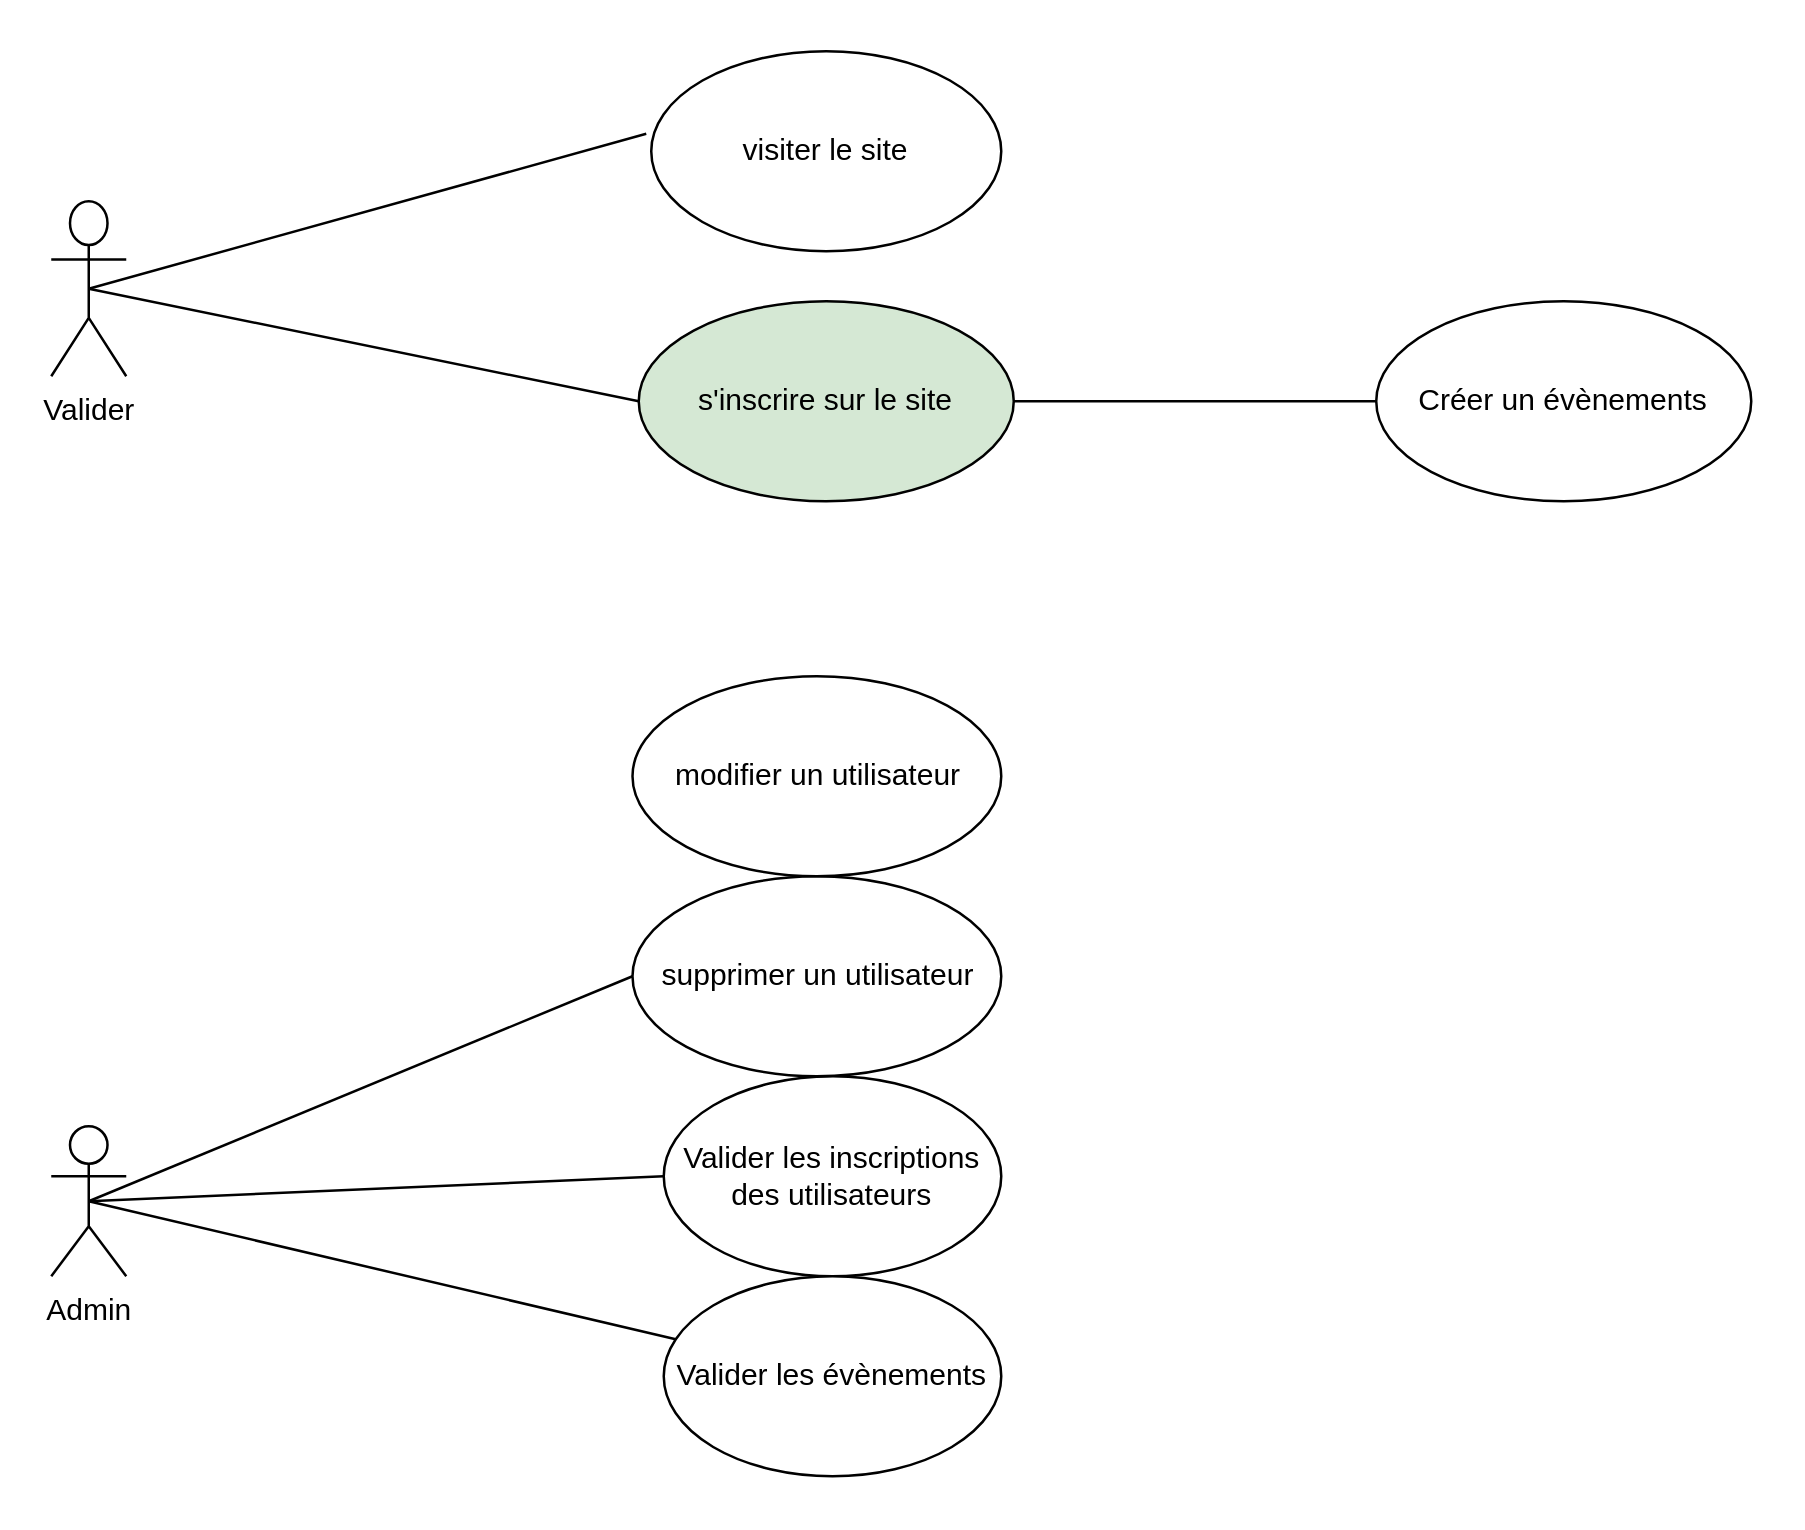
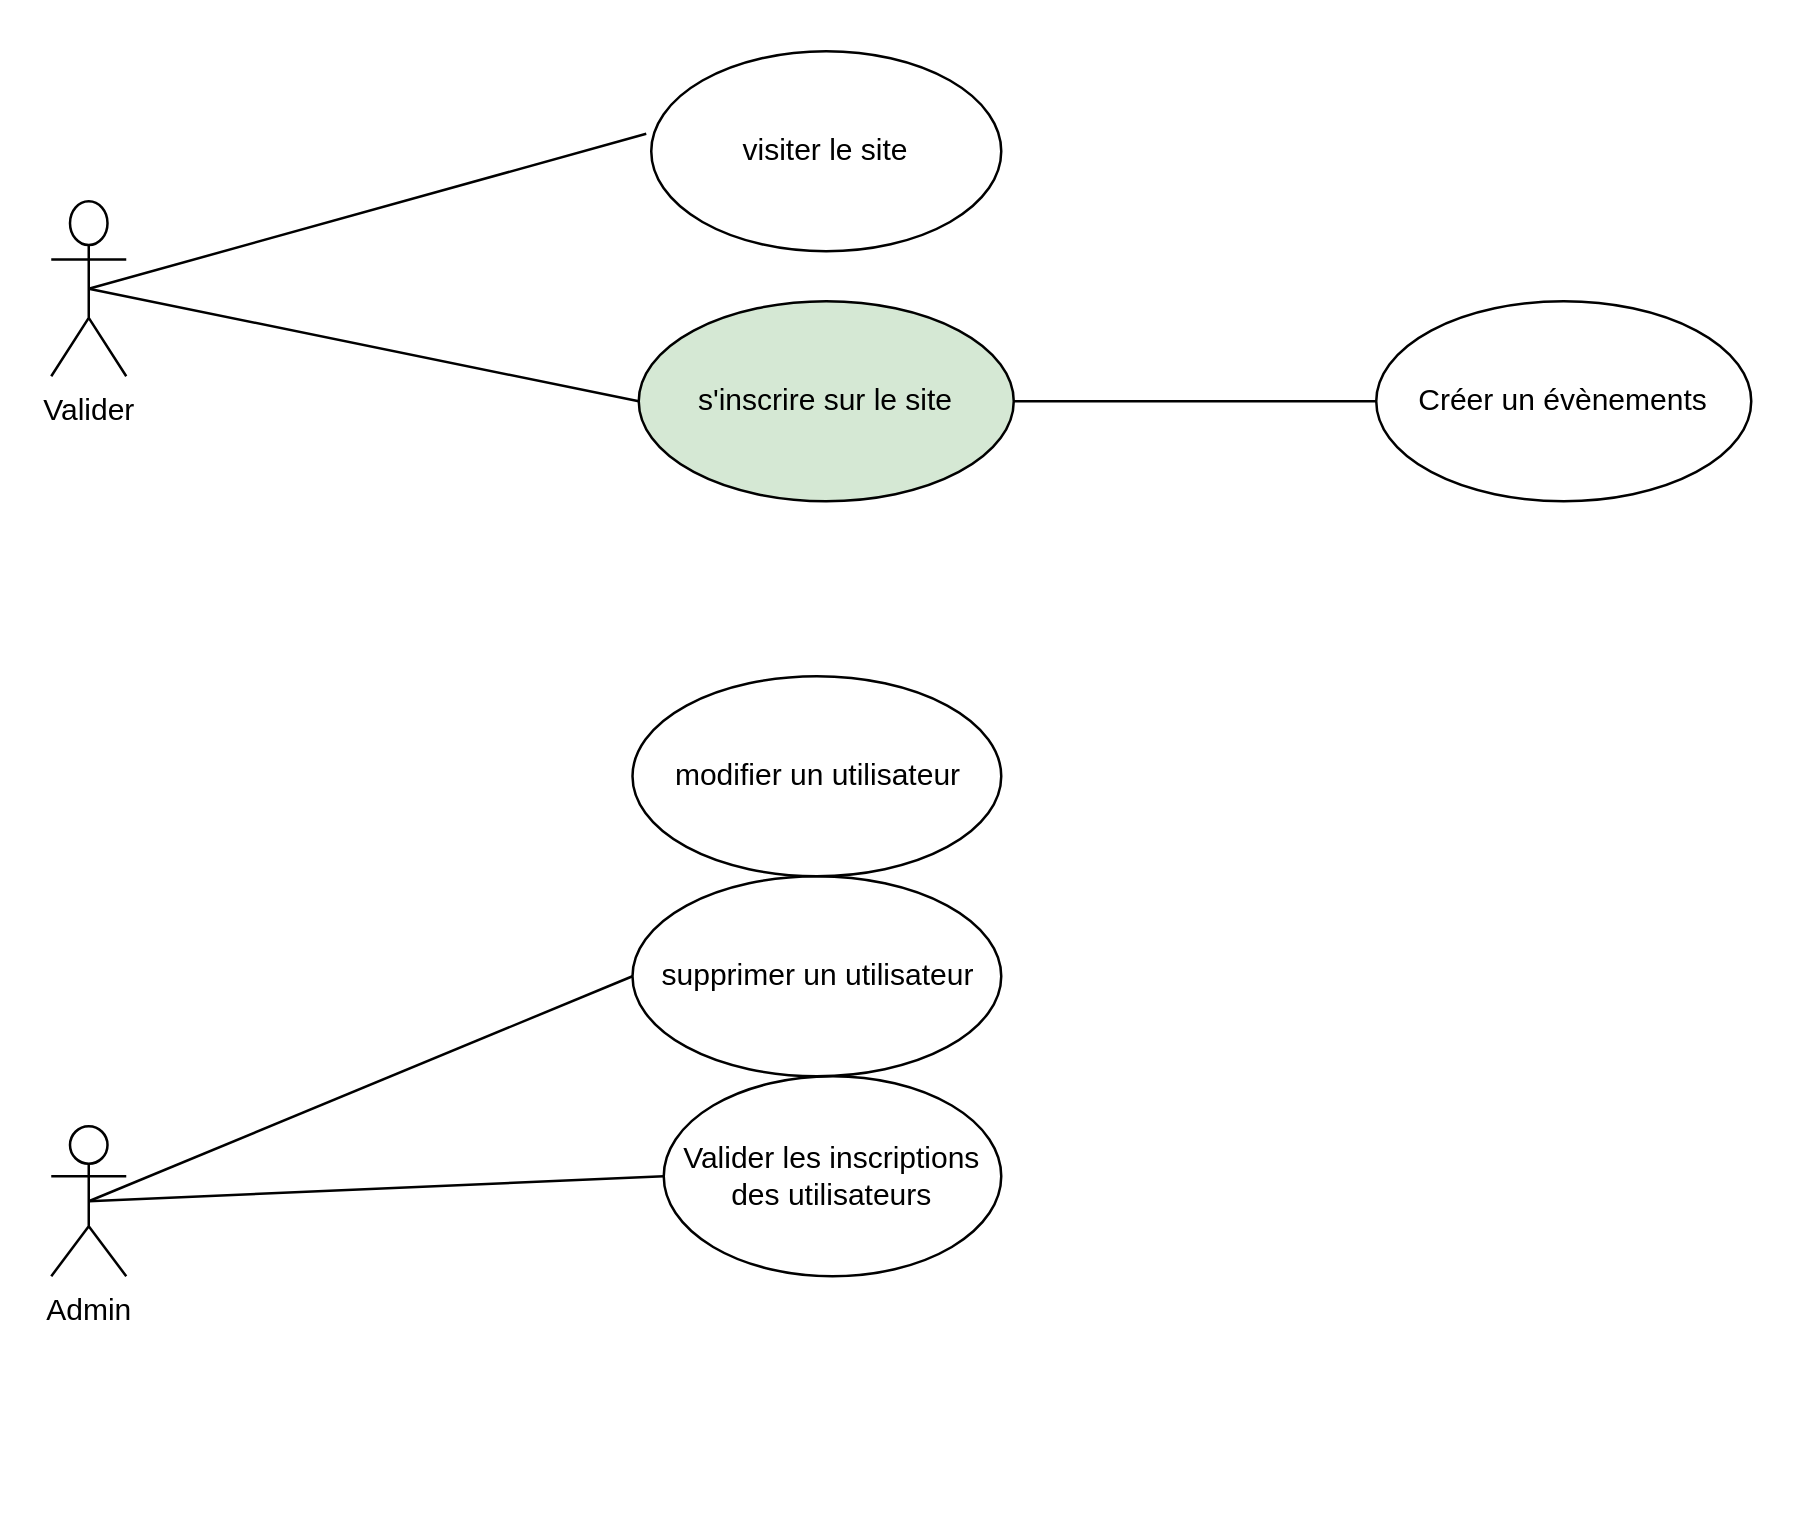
edge "Admin" -- "Valider les évènements": removed
node "Valider les évènements": removed
